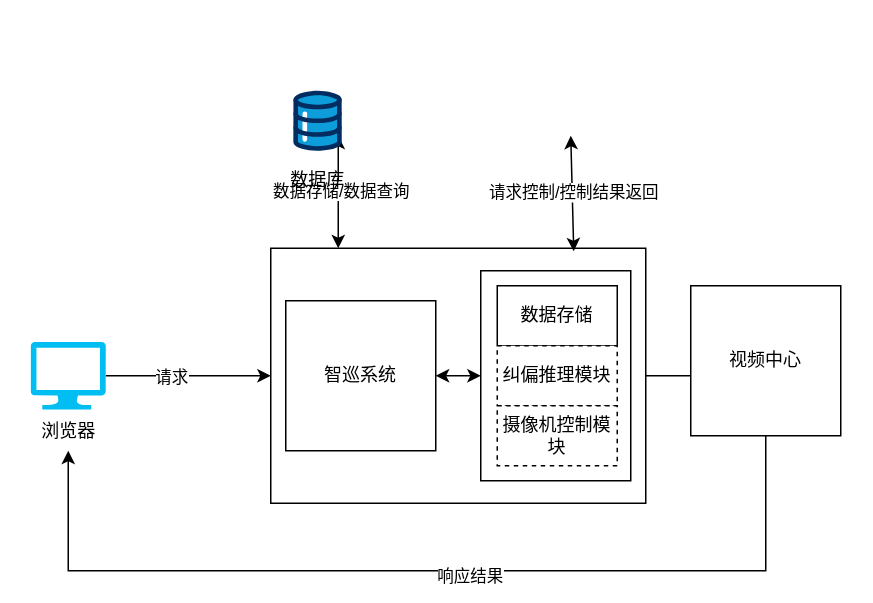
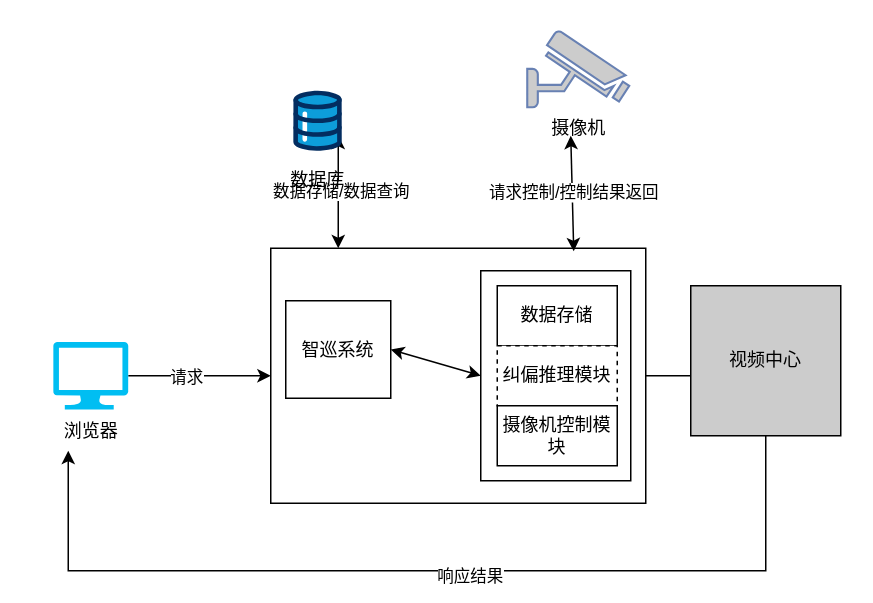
node "摄像机": added
node "视频中心": fillcolor #ffffff -> #cccccc
node "浏览器": moved (68, 376) -> (91, 376)
node "智巡系统": size 150x150 -> 105x98
node "摄像机控制模块": style dashed -> solid
